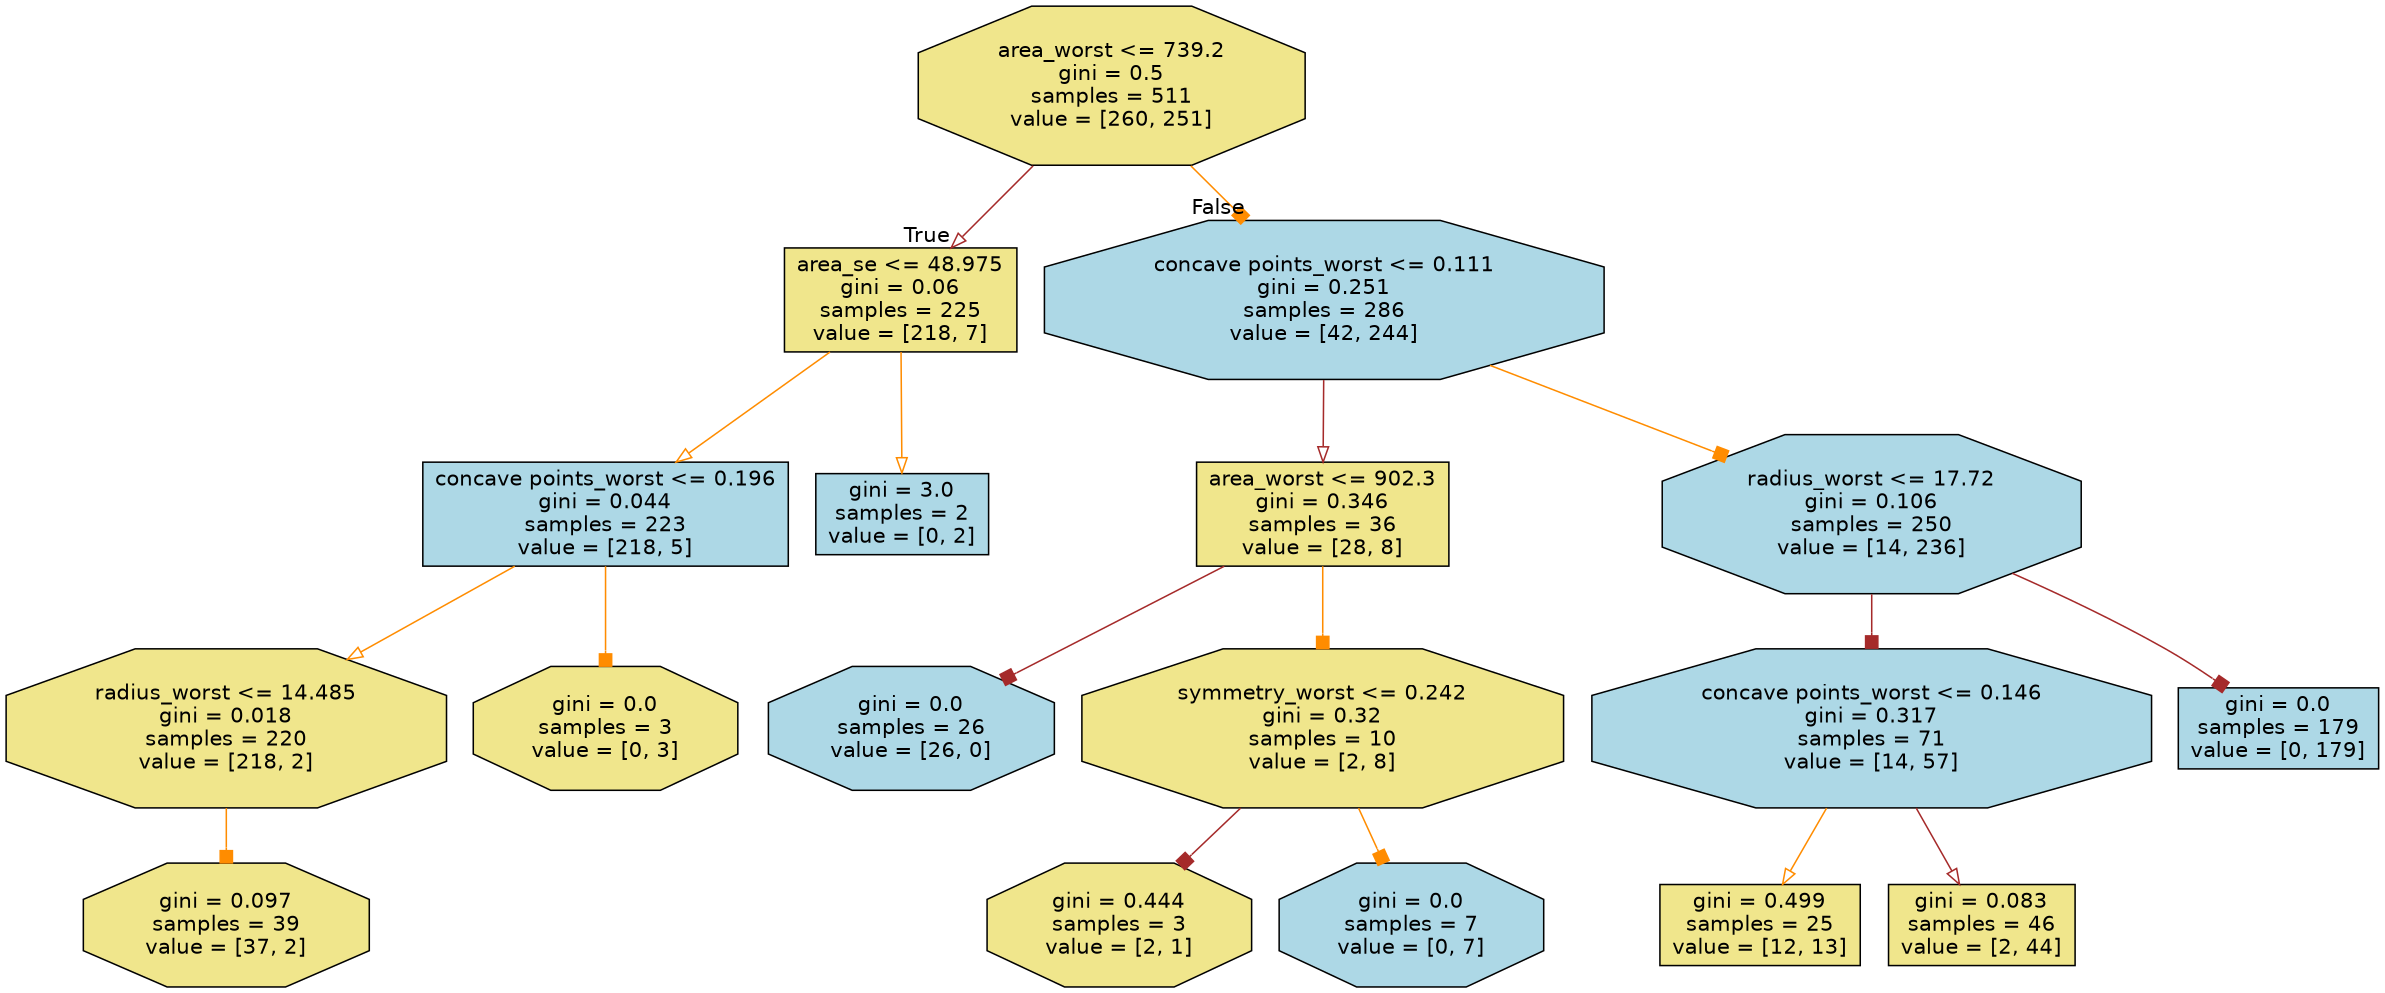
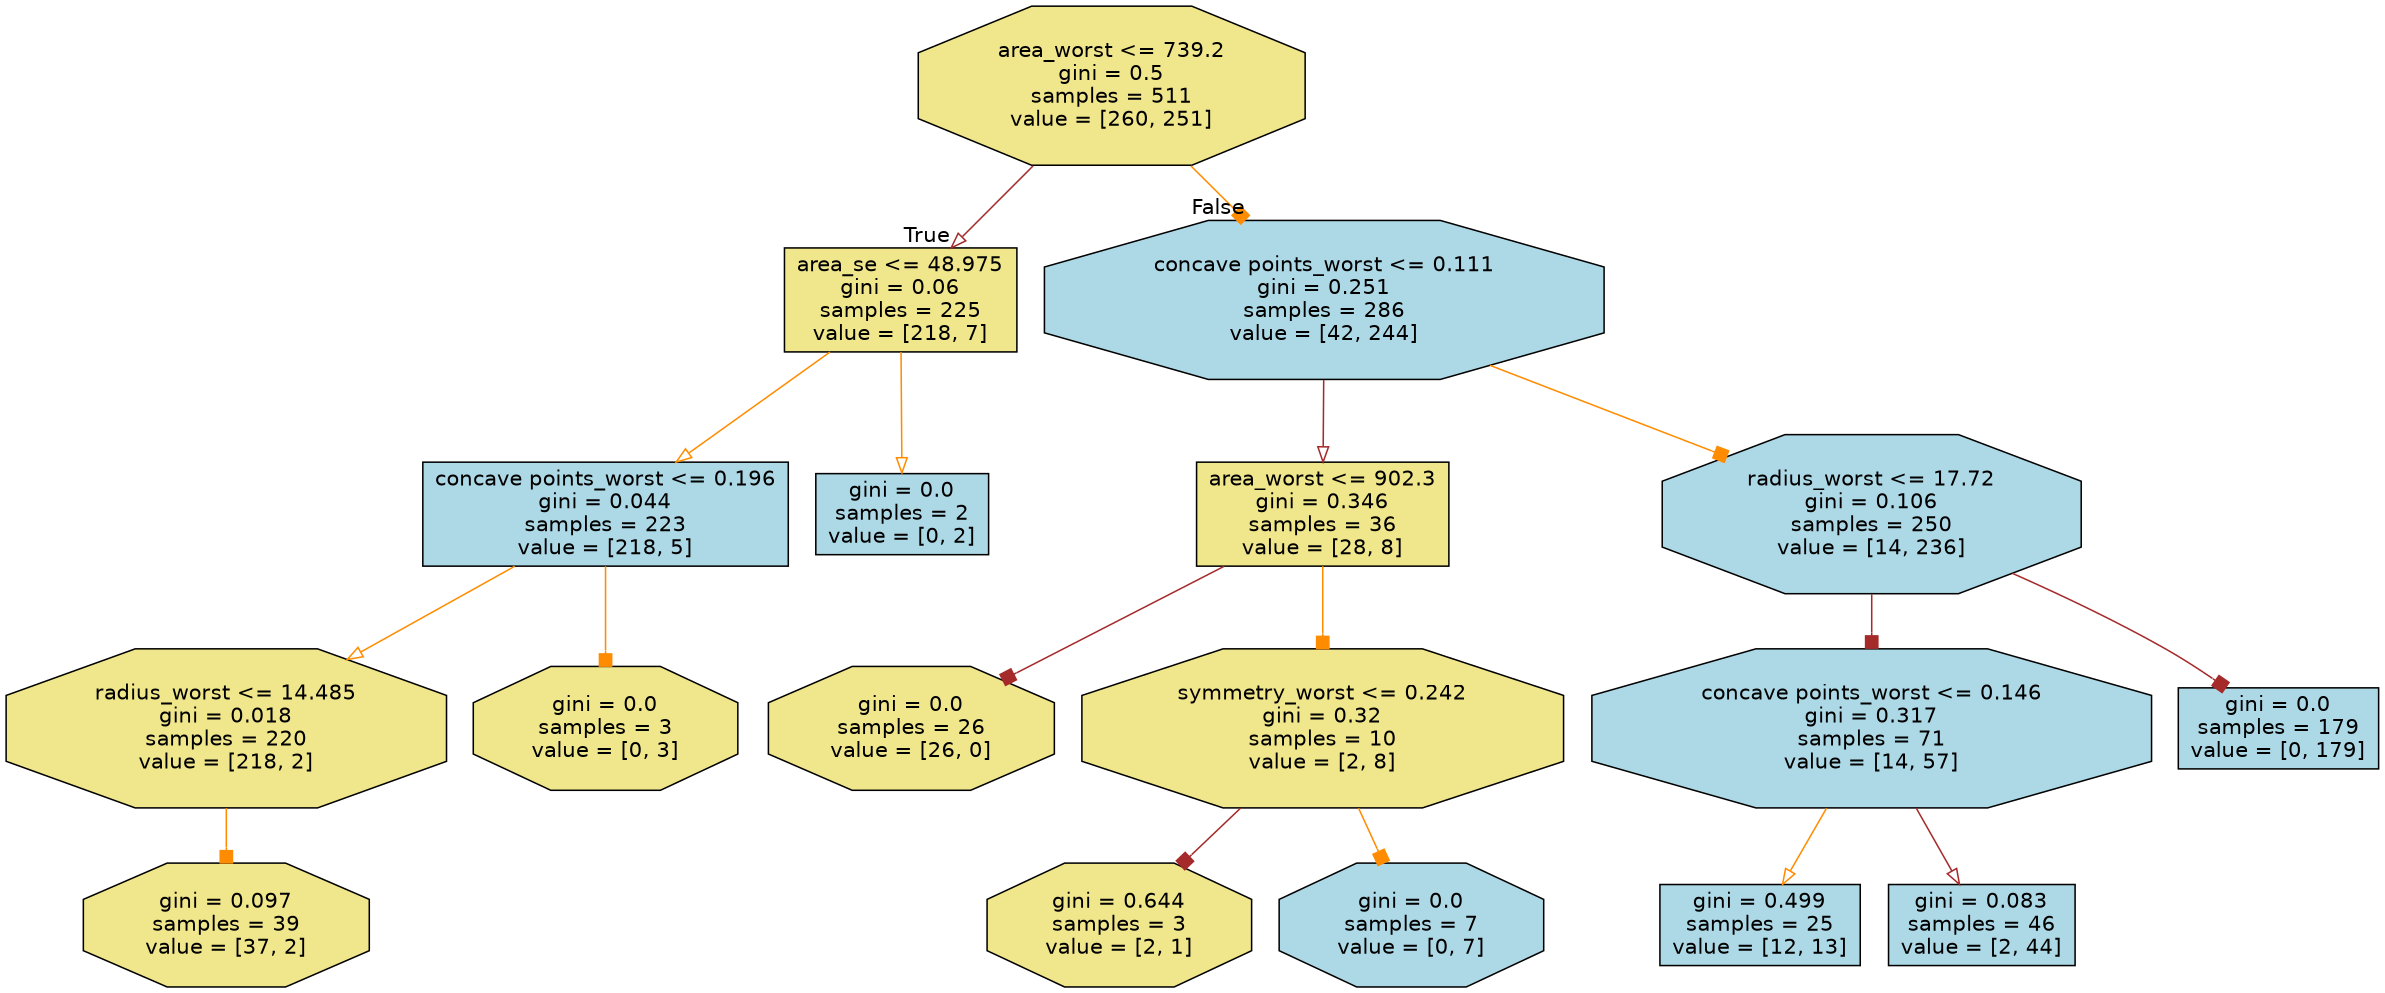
node "gini = 3.0 samples = 2 value = [0, 2]": label "gini = 3.0 samples = 2 value = [0, 2]" -> "gini = 0.0 samples = 2 value = [0, 2]"
node "gini = 0.0 samples = 26 value = [26, 0]": fillcolor lightblue -> khaki
node "gini = 0.444 samples = 3 value = [2, 1]": label "gini = 0.444 samples = 3 value = [2, 1]" -> "gini = 0.644 samples = 3 value = [2, 1]"
node "gini = 0.499 samples = 25 value = [12, 13]": fillcolor khaki -> lightblue
node "gini = 0.083 samples = 46 value = [2, 44]": fillcolor khaki -> lightblue
